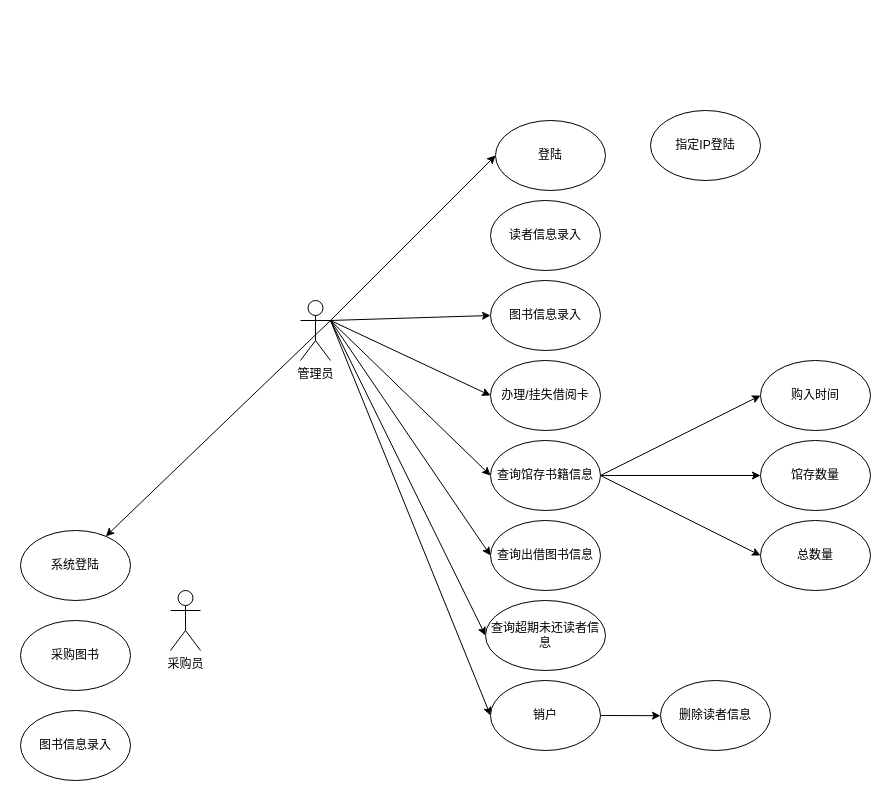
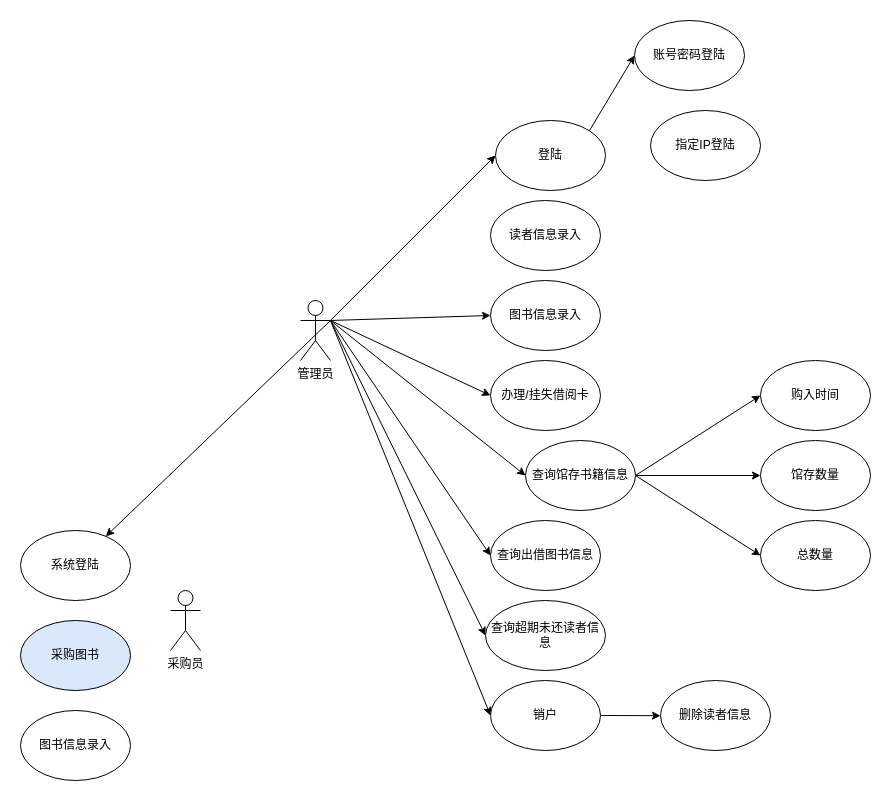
node "账号密码登陆": added
edge "登陆" -> "账号密码登陆": added
node "查询馆存书籍信息": moved (546, 476) -> (581, 476)
node "采购图书": fillcolor #ffffff -> #dae8fc
